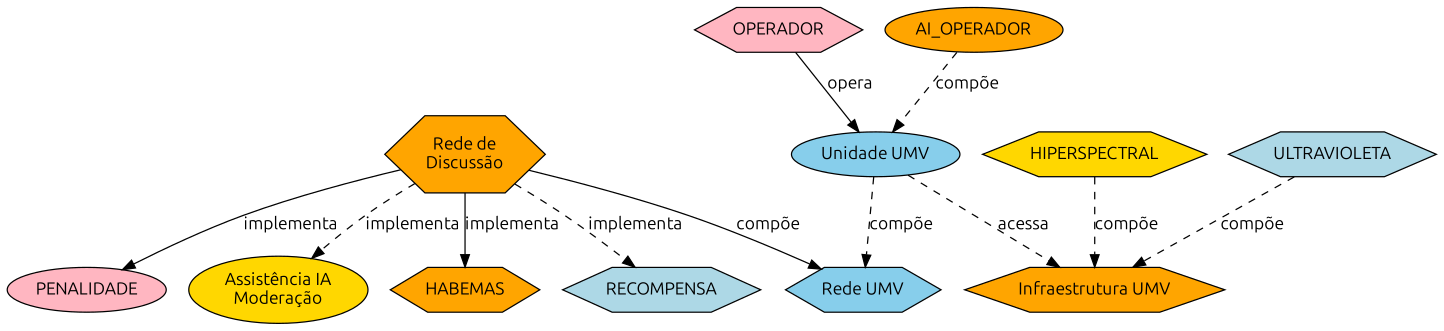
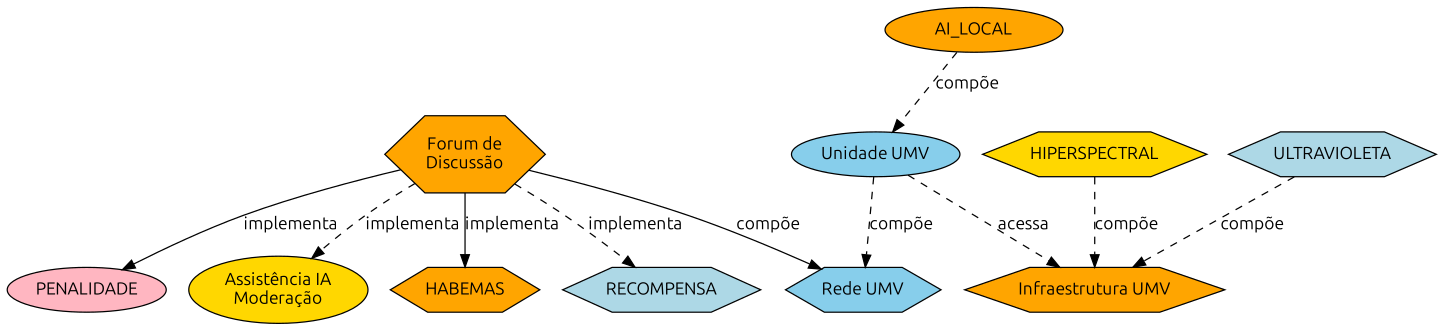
node "OPERADOR": removed
node "AI_OPERADOR": label "AI_OPERADOR" -> "AI_LOCAL"
node "Rede de Discussão": label "Rede de Discussão" -> "Forum de Discussão"
